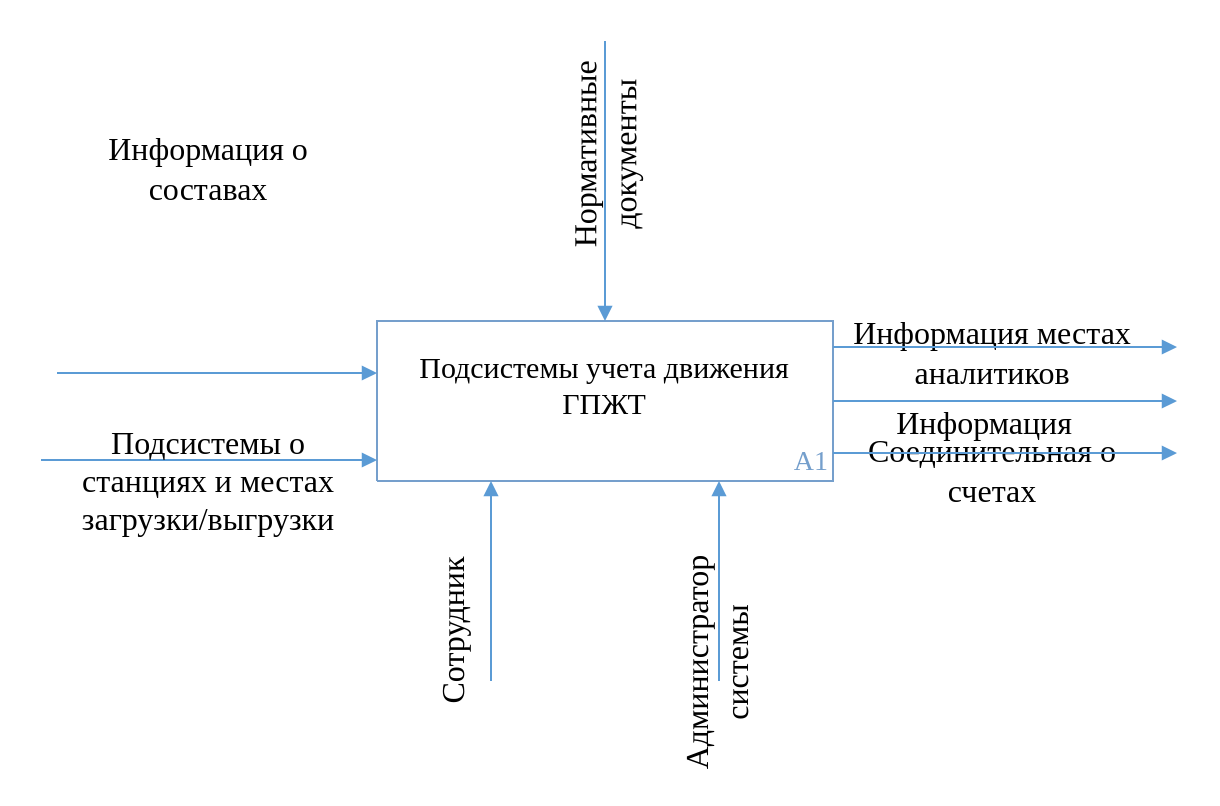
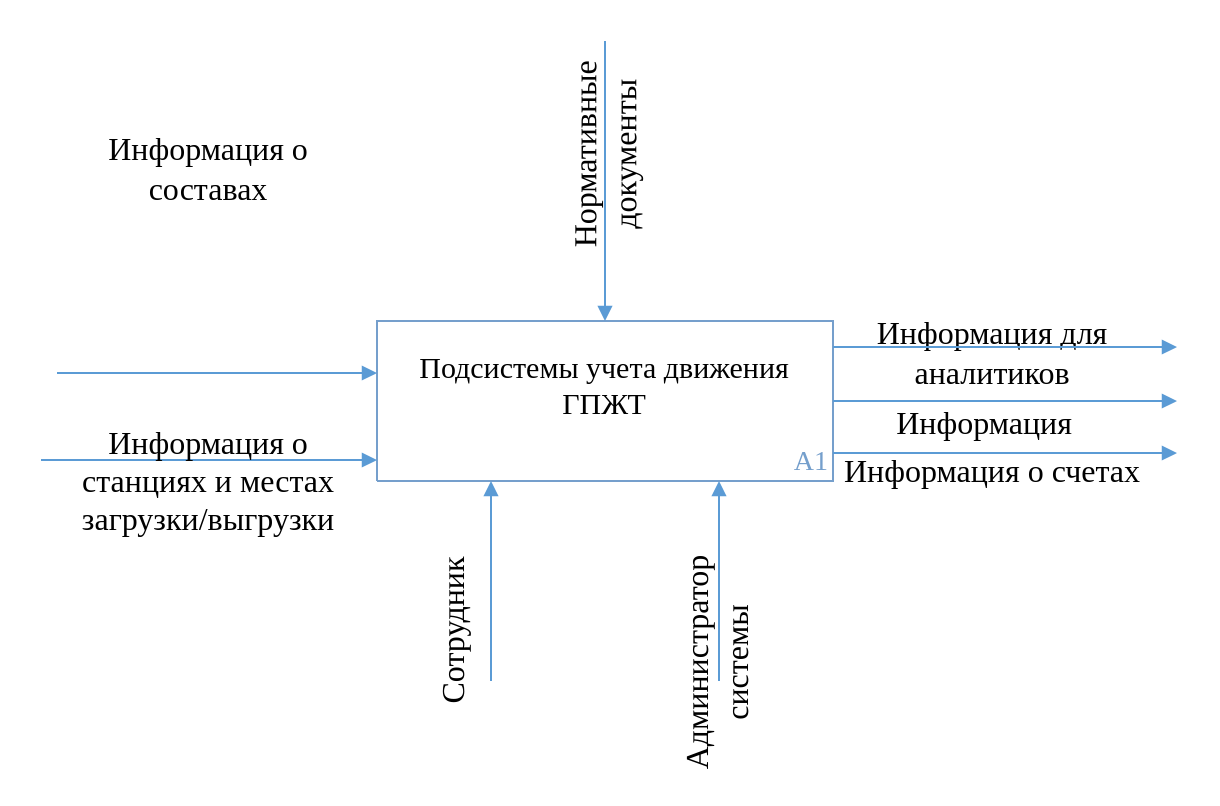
node "Информация местах аналитиков": label "Информация местах аналитиков" -> "Информация для аналитиков"
node "Соединительная о счетах": label "Соединительная о счетах" -> "Информация о счетах"
node "Подсистемы о станциях и местах загрузки/выгрузки": label "Подсистемы о станциях и местах загрузки/выгрузки" -> "Информация о станциях и местах загрузки/выгрузки"
